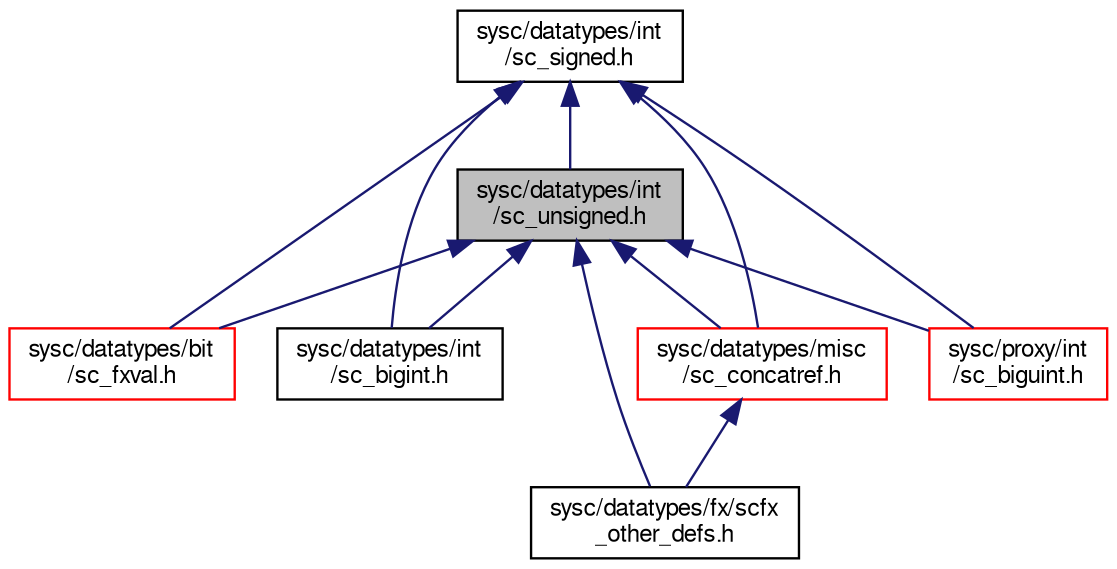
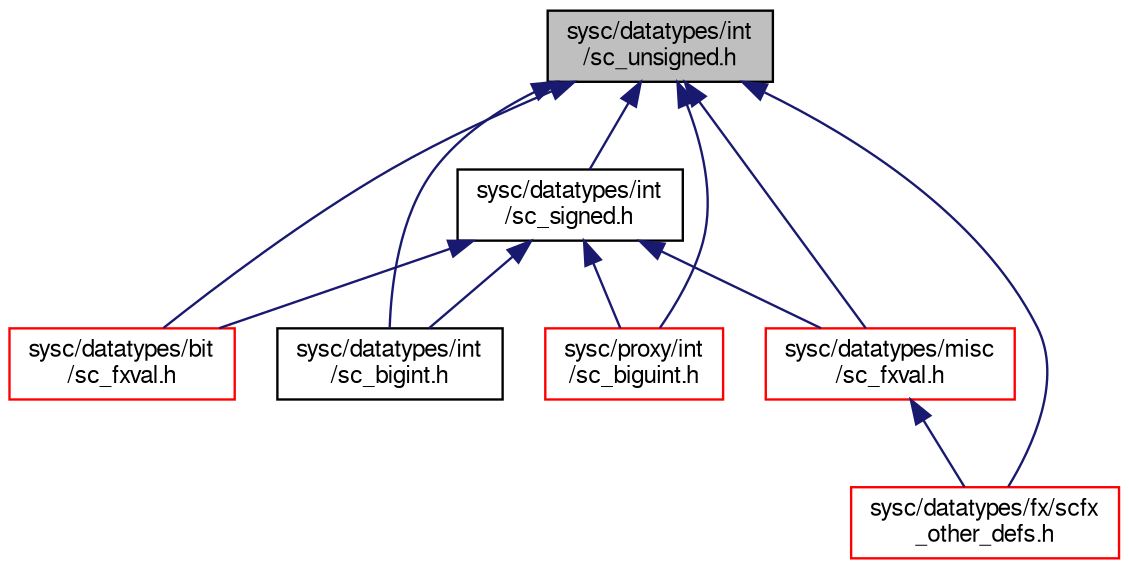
edge "sysc/datatypes/int /sc_unsigned.h" -> "sysc/datatypes/int /sc_signed.h": reversed
node "sysc/datatypes/misc /sc_concatref.h": label "sysc/datatypes/misc /sc_concatref.h" -> "sysc/datatypes/misc /sc_fxval.h"
node "sysc/datatypes/fx/scfx _other_defs.h": color black -> red
